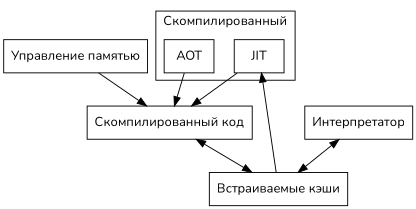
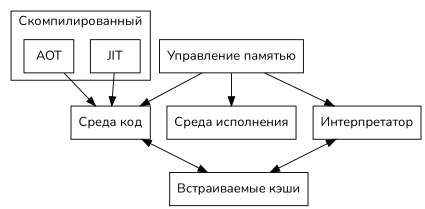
edge "Управление памятью" -> "Интерпретатор": added
node "Скомпилированный код": label "Скомпилированный код" -> "Среда код"
node "Среда исполнения": added
edge "Встраиваемые кэши" -> "JIT": removed
